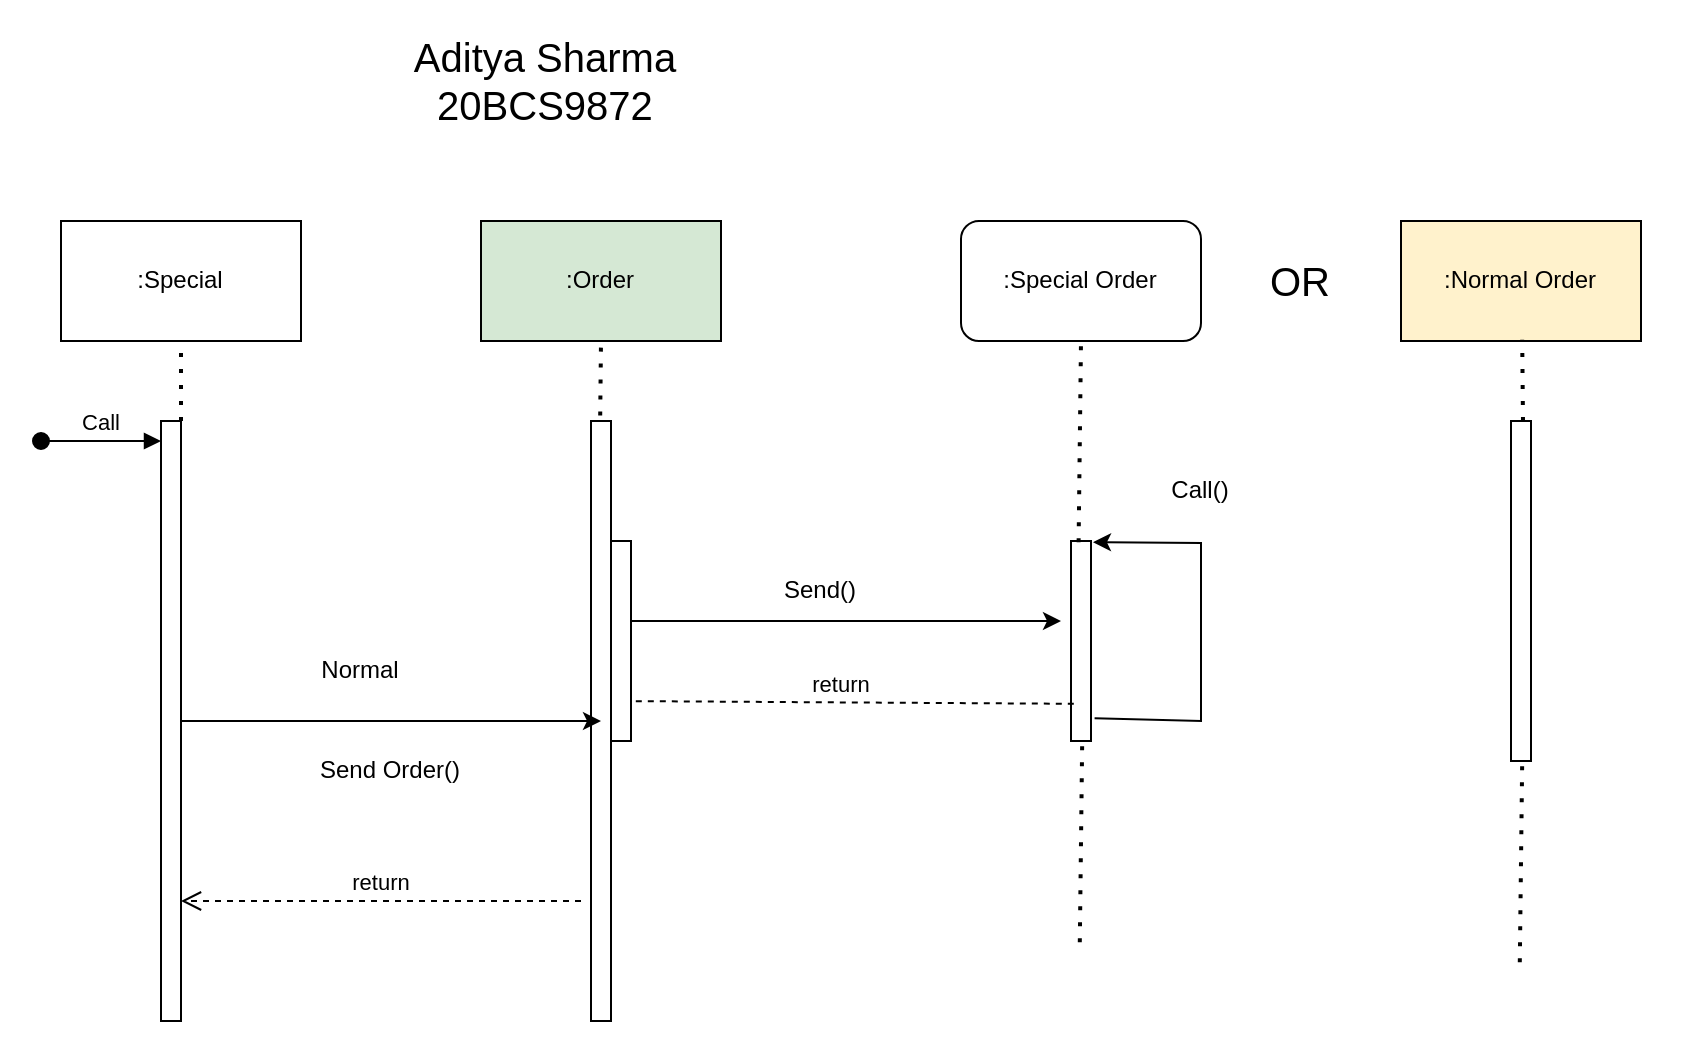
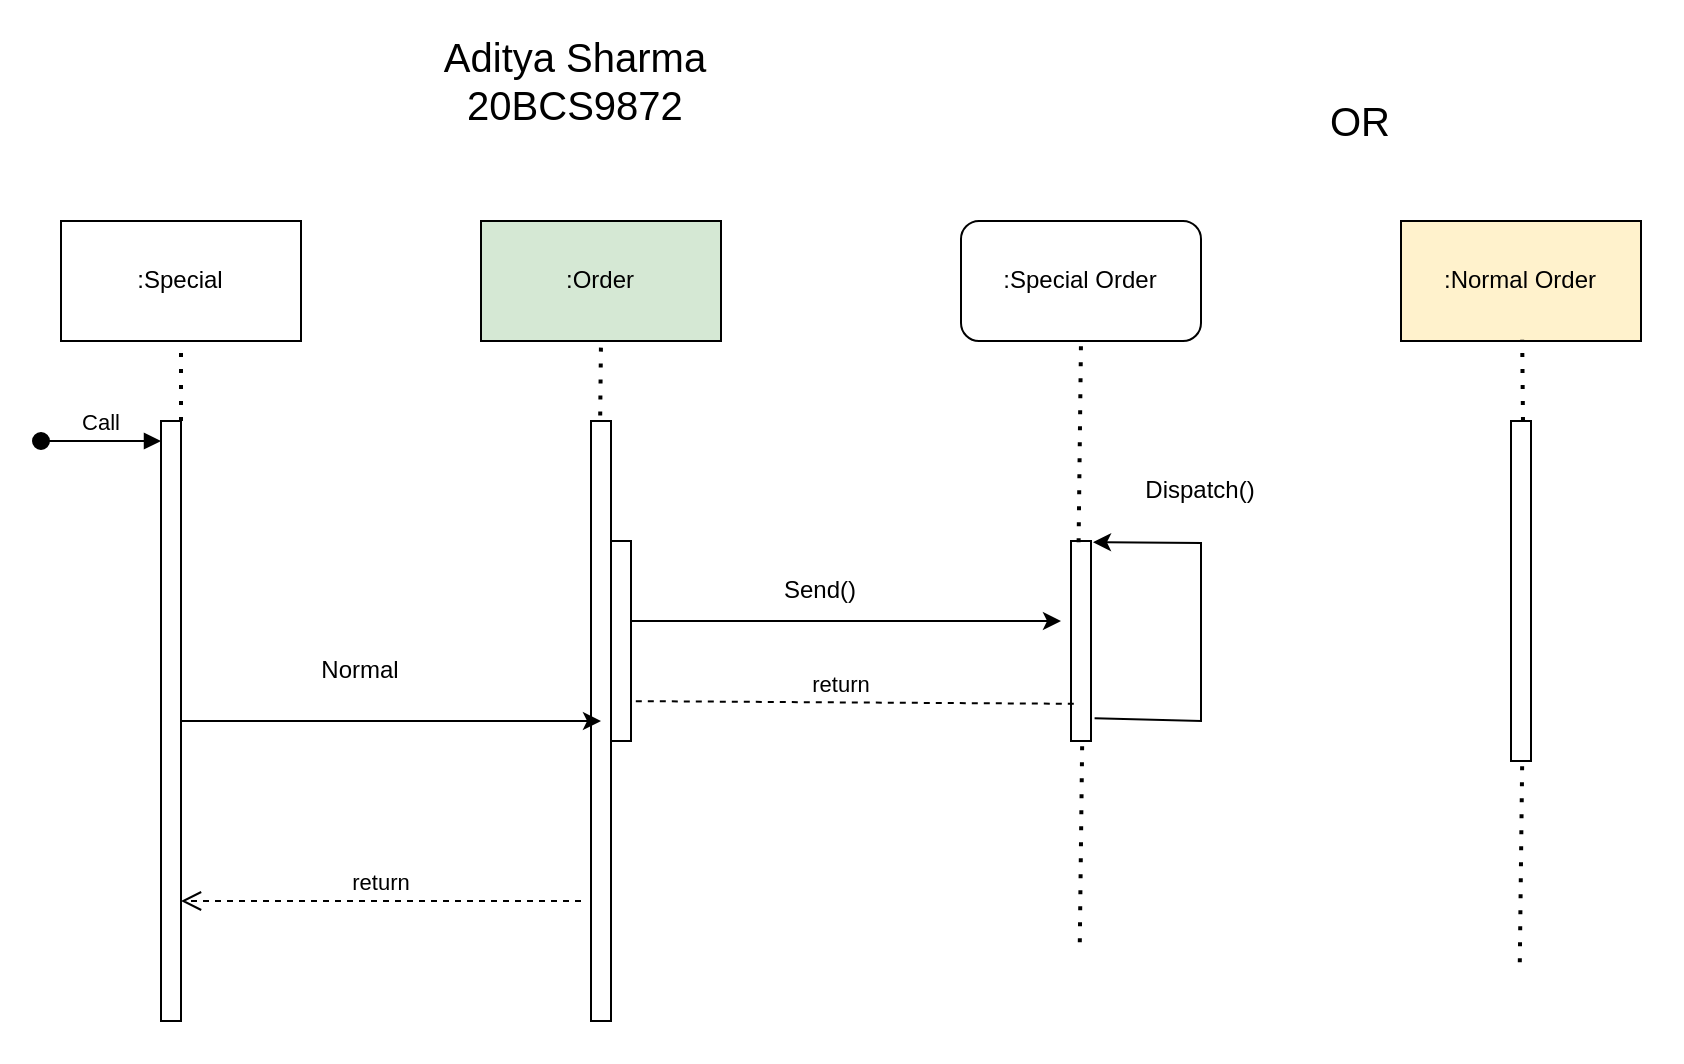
node "Aditya Sharma 20BCS9872": moved (546, 81) -> (576, 81)
node "OR": moved (1301, 281) -> (1361, 121)
node "Call()": label "Call()" -> "Dispatch()"
node "Send Order()": removed
